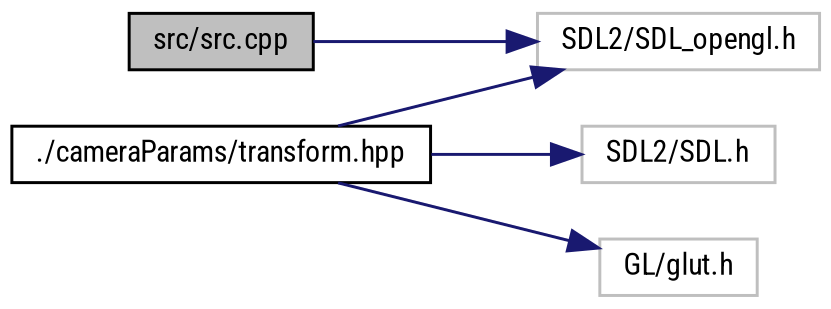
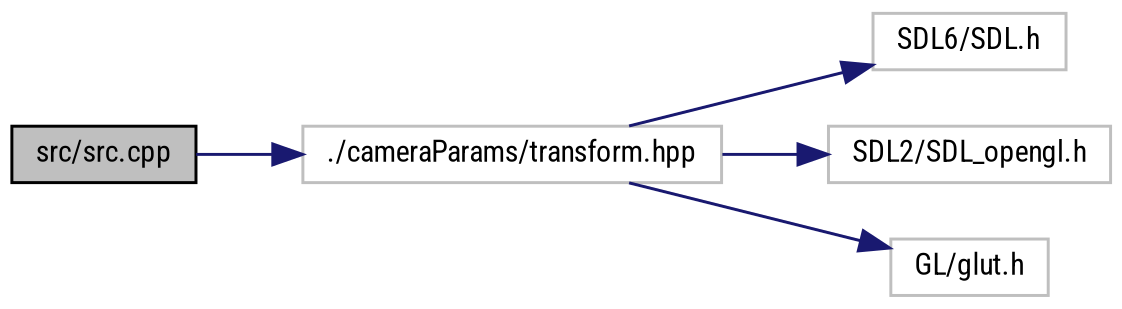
edge "src/src.cpp" -> "SDL2/SDL_opengl.h": now "src/src.cpp" -> "./cameraParams/transform.hpp"
node "./cameraParams/transform.hpp": color black -> grey75
node "SDL2/SDL.h": label "SDL2/SDL.h" -> "SDL6/SDL.h"
